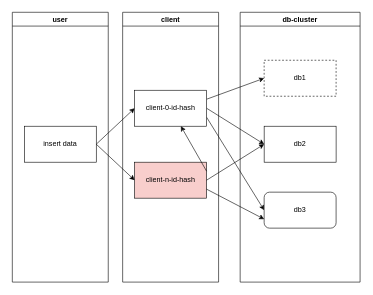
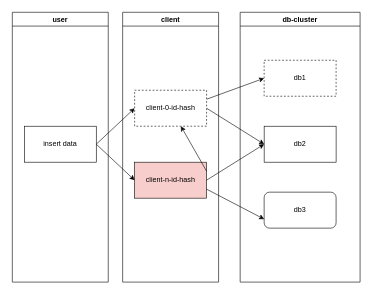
node "client-0-id-hash": style solid -> dashed
edge "client-0-id-hash" -> "db3": removed
